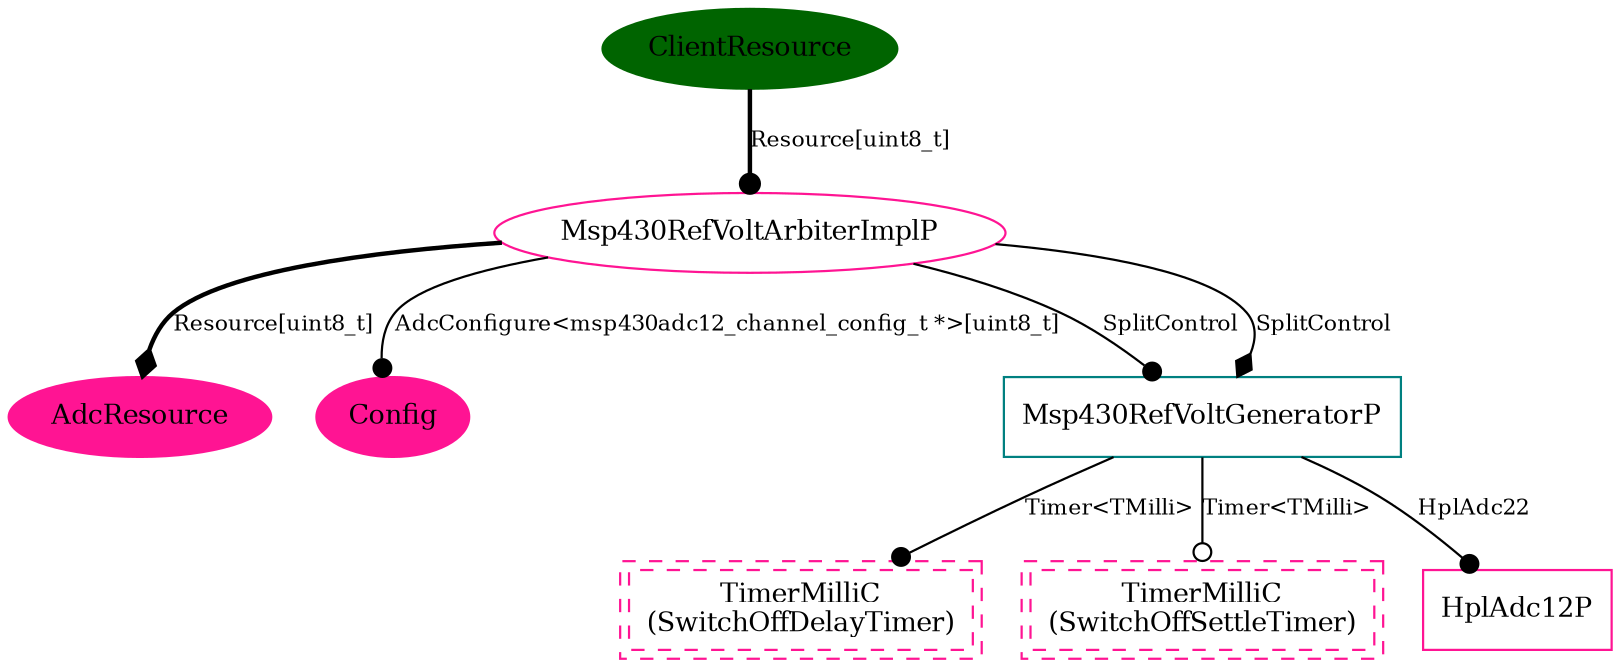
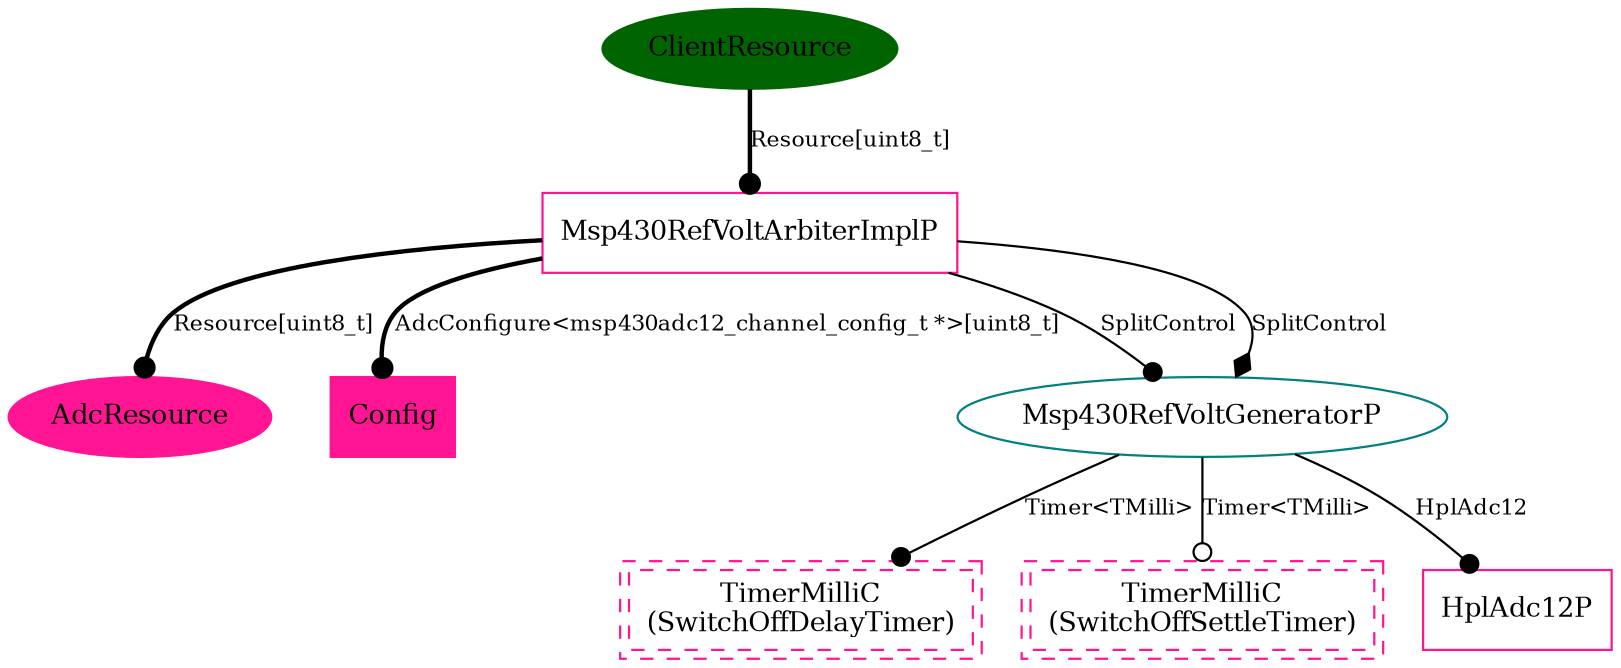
node "Msp430RefVoltArbiterImplP": shape ellipse -> box
edge "Msp430RefVoltArbiterImplP" -> "AdcResource": arrowhead diamond -> dot
edge "Msp430RefVoltArbiterImplP" -> "Config": style solid -> bold
node "Config": shape ellipse -> box
node "Msp430RefVoltGeneratorP": shape box -> ellipse
edge "Msp430RefVoltGeneratorP" -> "HplAdc12P": label "HplAdc22" -> "HplAdc12"
